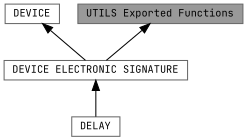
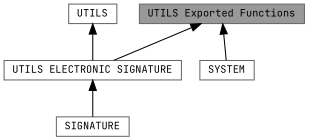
node "DEVICE": label "DEVICE" -> "UTILS"
node "DEVICE ELECTRONIC SIGNATURE": label "DEVICE ELECTRONIC SIGNATURE" -> "UTILS ELECTRONIC SIGNATURE"
node "SYSTEM": added
node "DELAY": label "DELAY" -> "SIGNATURE"
